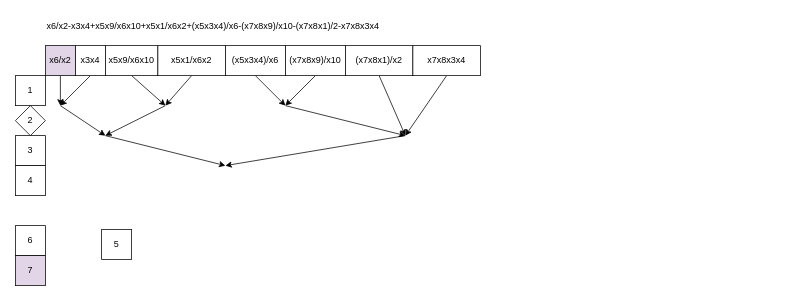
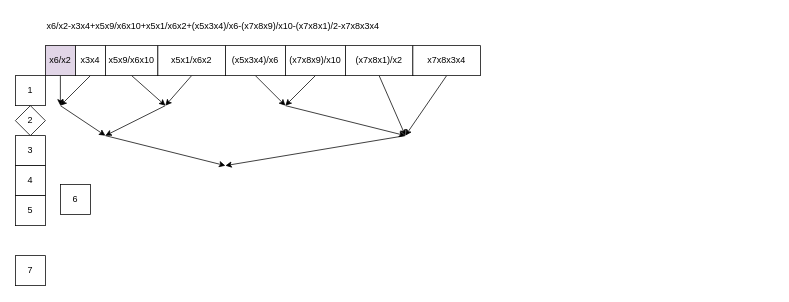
node "6": moved (30, 240) -> (75, 199)
node "5": moved (117, 244) -> (30, 210)
node "7": fillcolor #e1d5e7 -> #ffffff
